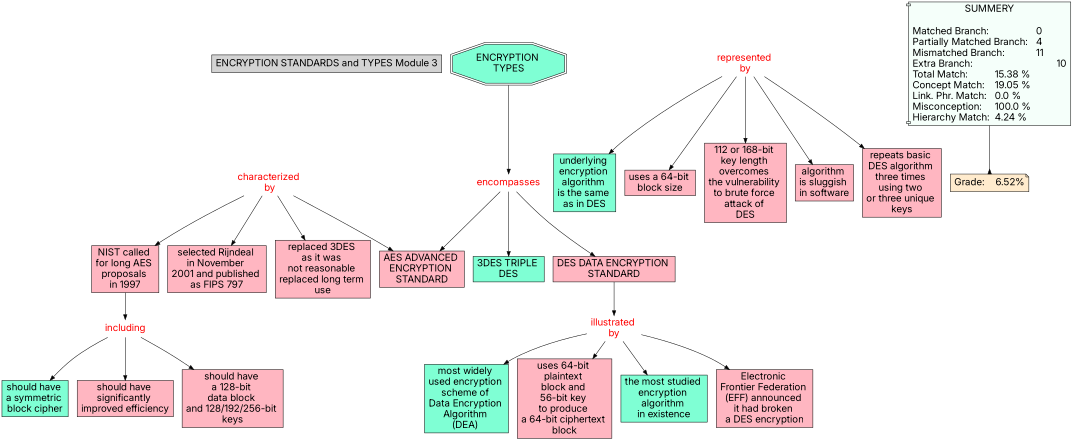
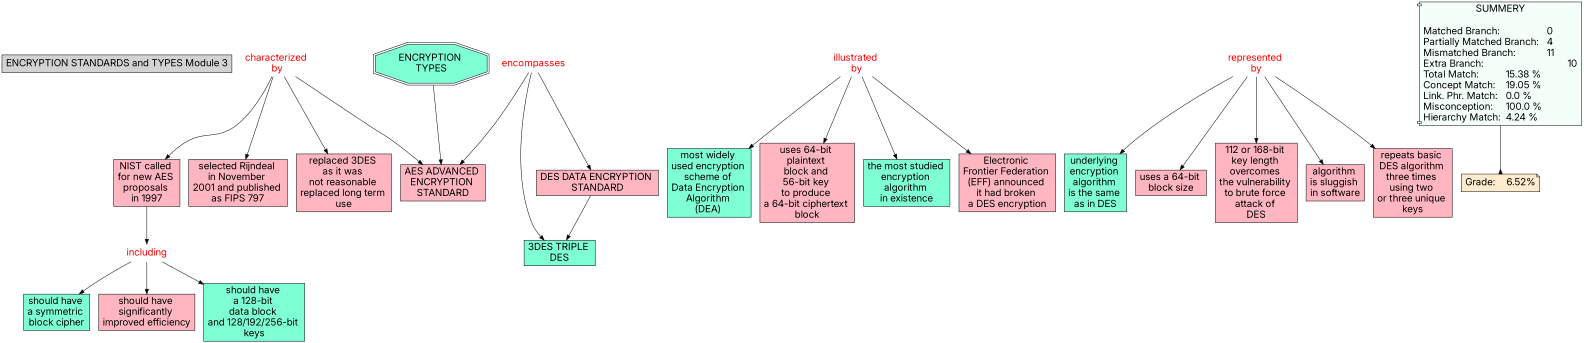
edge "ENCRYPTION TYPES" -> "encompasses": now "ENCRYPTION TYPES" -> "AES ADVANCED ENCRYPTION STANDARD"
node "NIST called for long AES proposals in 1997": label "NIST called for long AES proposals in 1997" -> "NIST called for new AES proposals in 1997"
edge "DES DATA ENCRYPTION STANDARD" -> "illustrated by": now "DES DATA ENCRYPTION STANDARD" -> "3DES TRIPLE DES"
node "should have a 128-bit data block and 128/192/256-bit keys": fillcolor #ffb6c1 -> aquamarine
